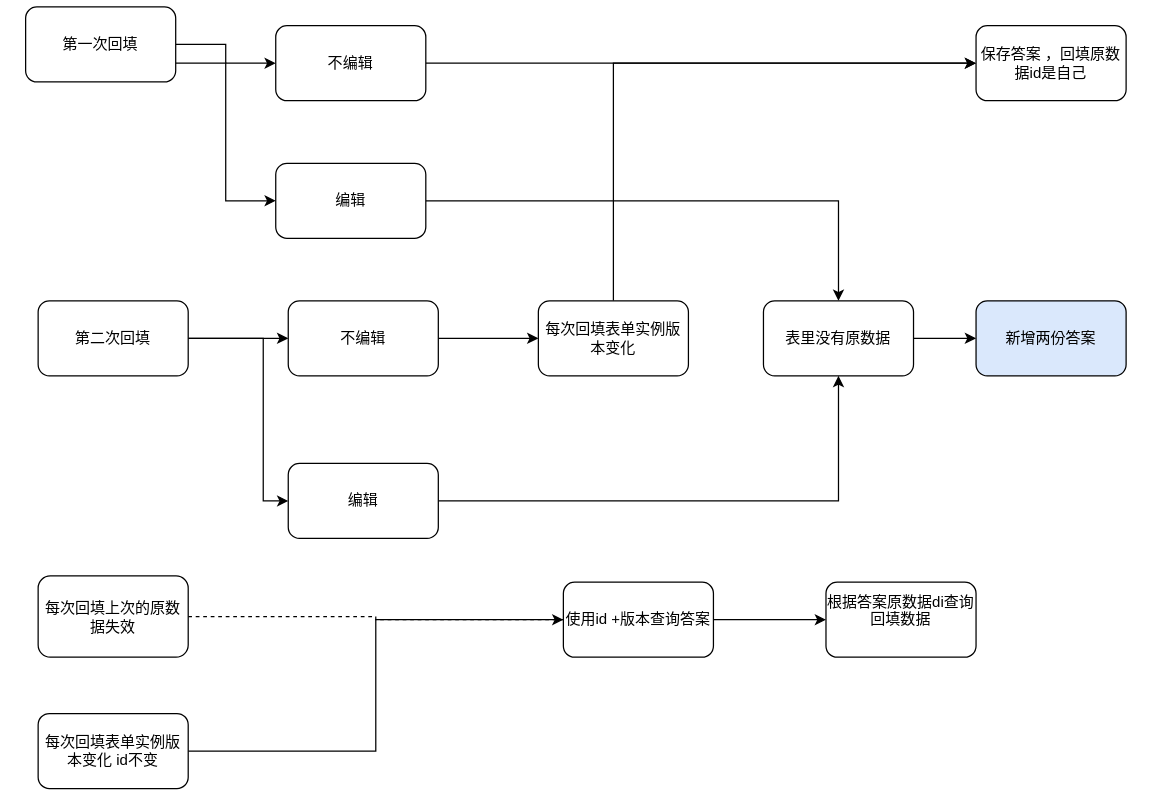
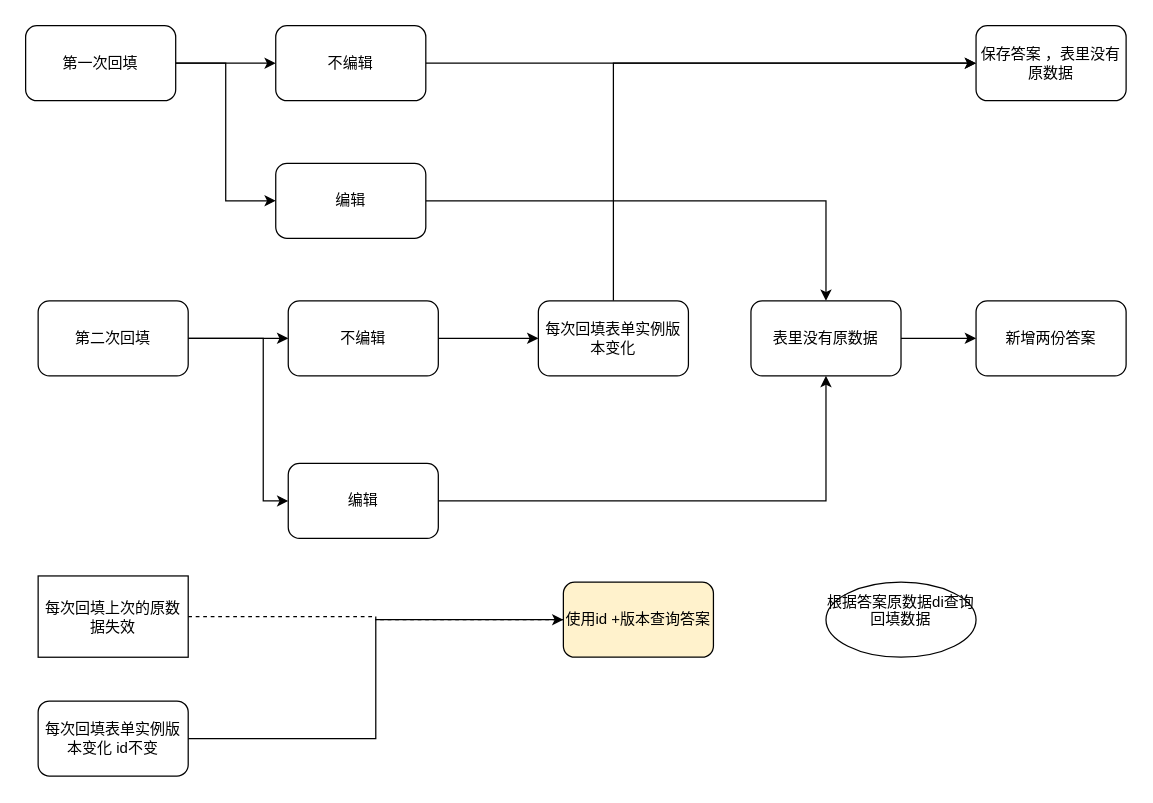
node "第一次回填": moved (101, 44) -> (101, 63)
node "保存答案 ，回填原数据id是自己": label "保存答案 ，回填原数据id是自己" -> "保存答案 ，表里没有原数据"
node "表里没有原数据": moved (838, 338) -> (826, 338)
node "新增两份答案": fillcolor #dae8fc -> #ffffff
node "每次回填上次的原数据失效": shape rounded rectangle -> rectangle
node "使用id +版本查询答案": fillcolor #ffffff -> #fff2cc
edge "使用id +版本查询答案" -> "根据答案原数据di查询回填数据": removed
node "根据答案原数据di查询回填数据": shape rounded rectangle -> ellipse
node "每次回填表单实例版本变化 id不变": moved (113, 751) -> (113, 738)
